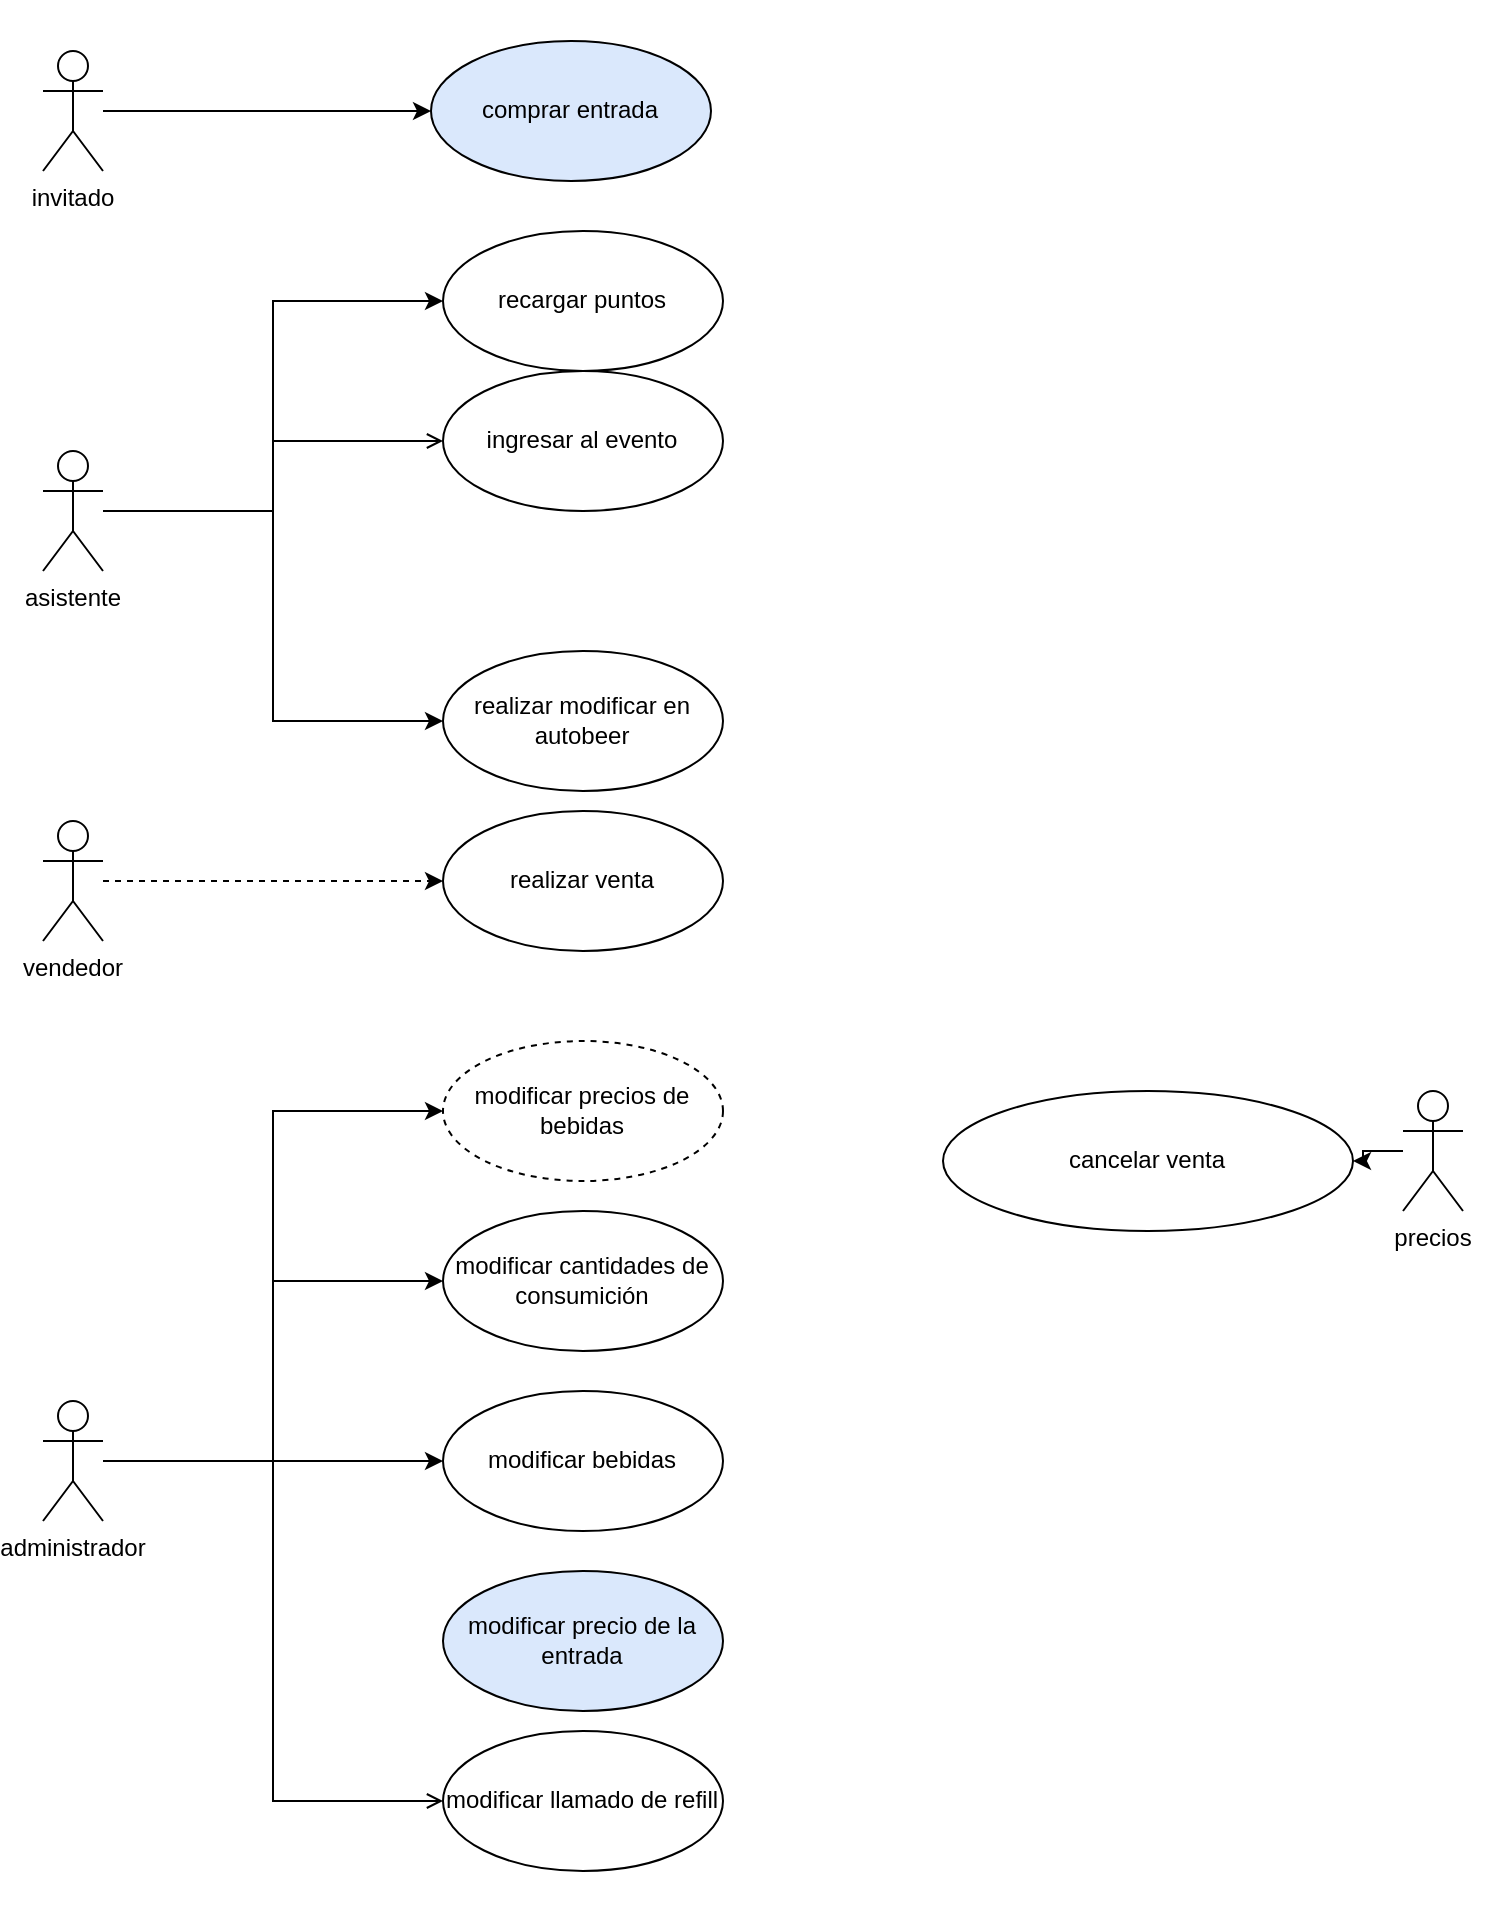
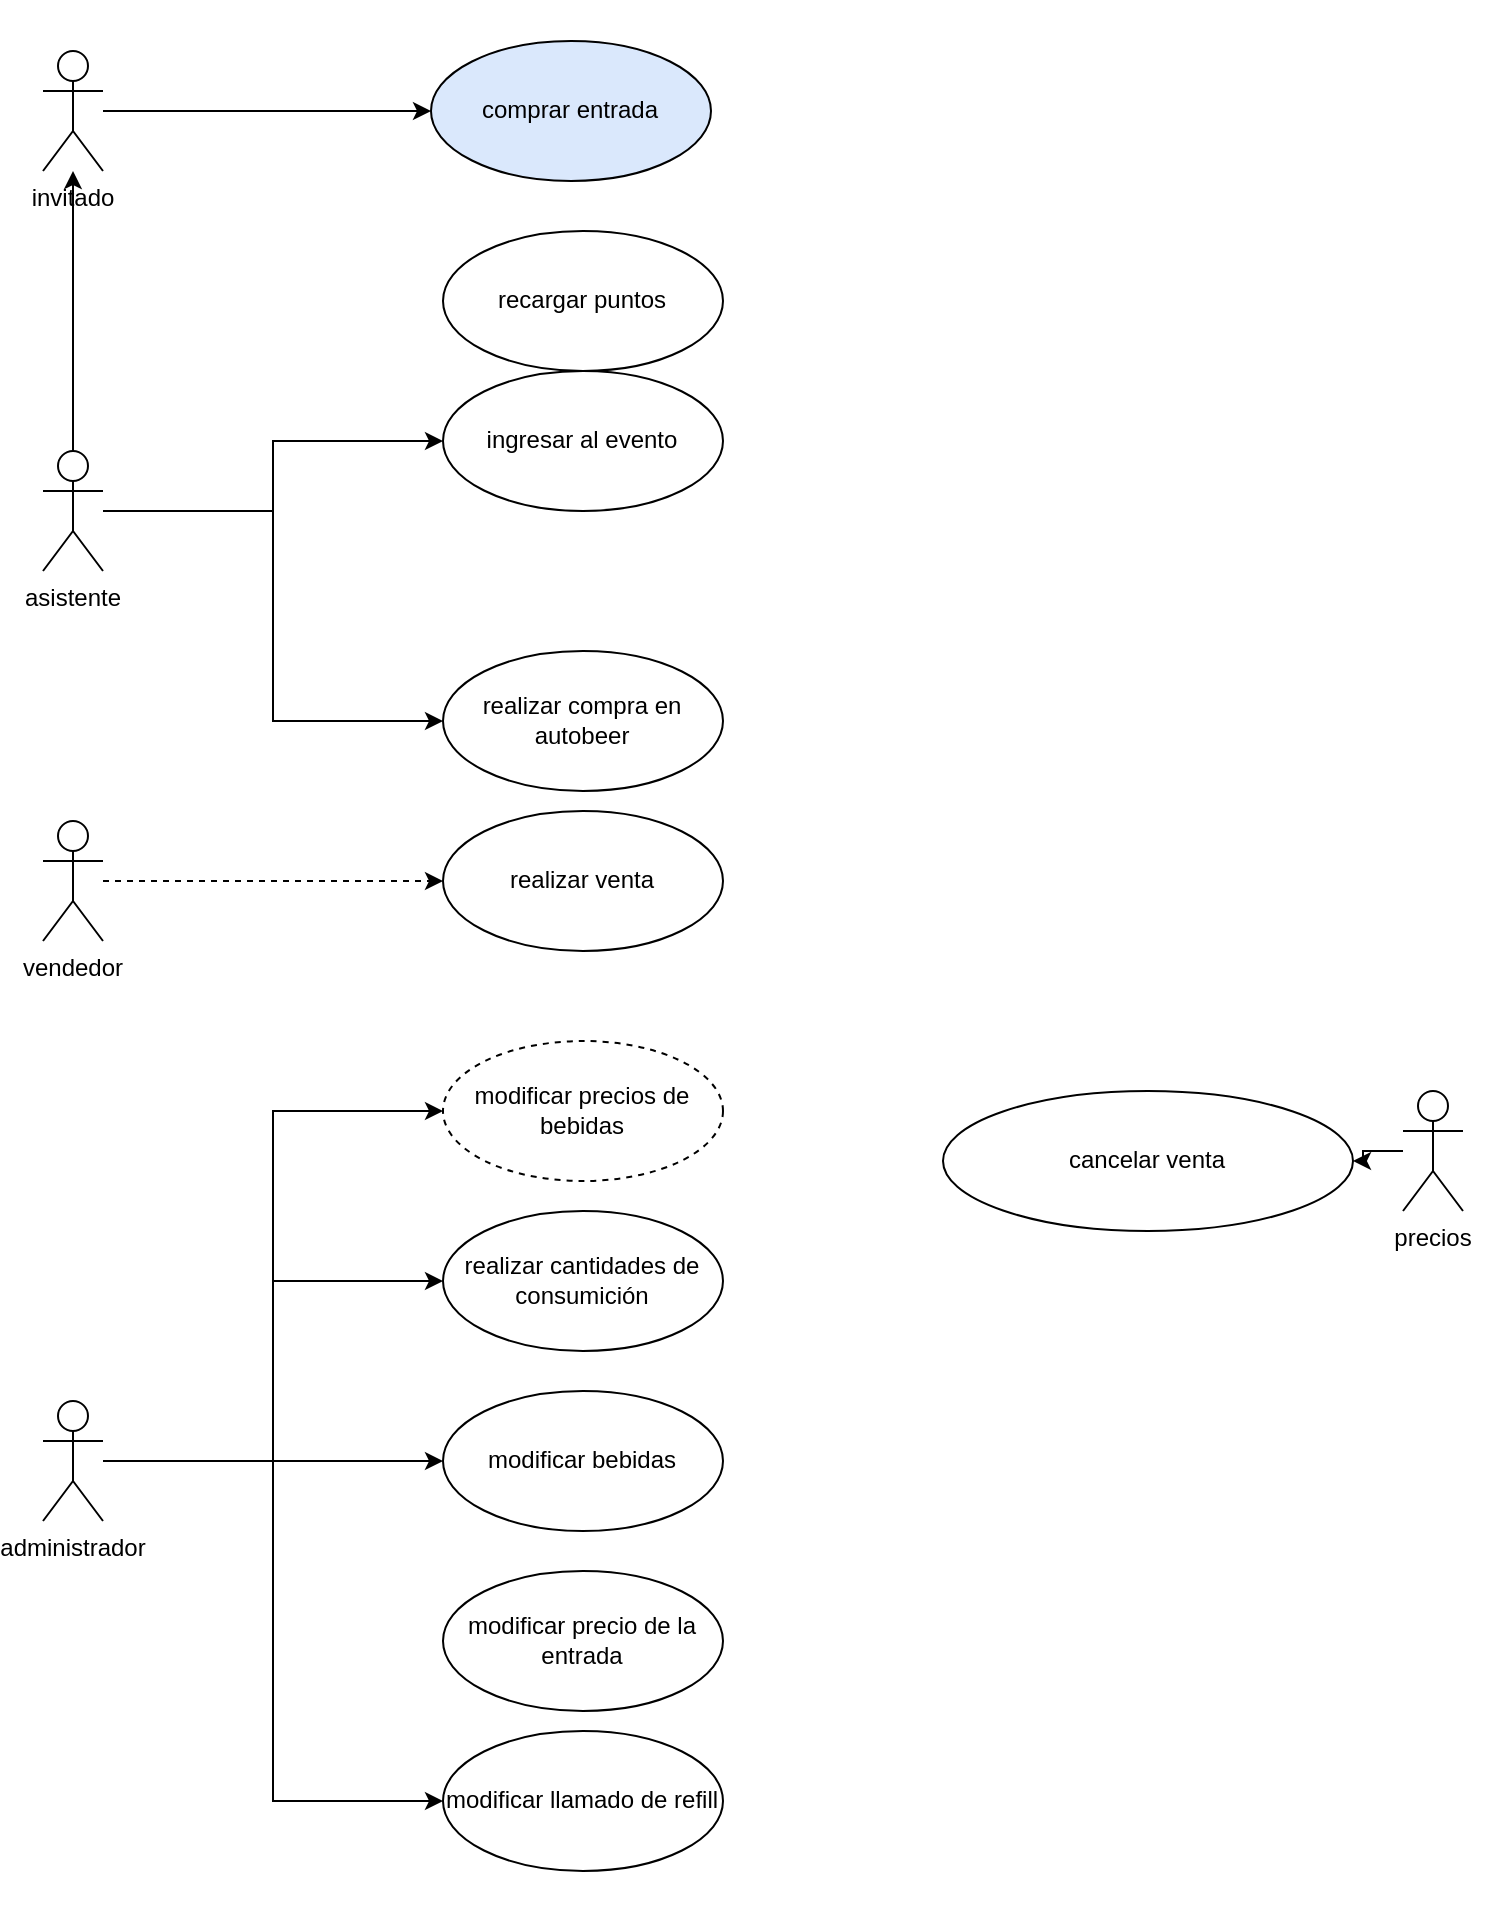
edge "asistente" -> "recargar puntos": now "asistente" -> "invitado"
edge "asistente" -> "ingresar al evento": arrowhead open -> classic
node "realizar modificar en autobeer": label "realizar modificar en autobeer" -> "realizar compra en autobeer"
node "modificar cantidades de consumición": label "modificar cantidades de consumición" -> "realizar cantidades de consumición"
node "modificar precio de la entrada": fillcolor #dae8fc -> #ffffff
edge "administrador" -> "modificar llamado de refill": arrowhead open -> classic
